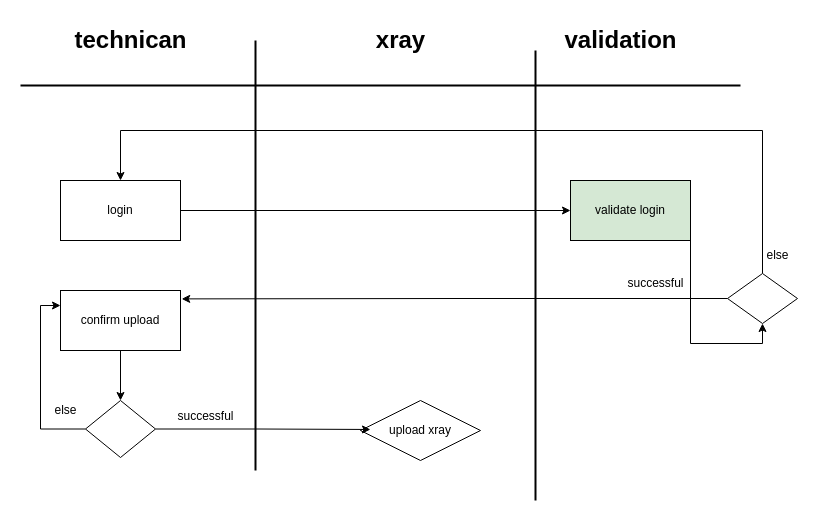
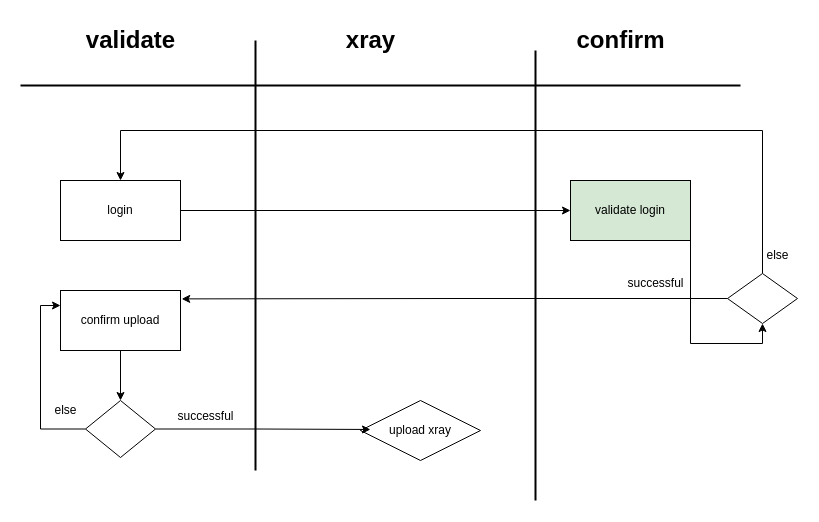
node "technican": label "technican" -> "validate"
node "xray": moved (401, 41) -> (371, 41)
node "validation": label "validation" -> "confirm"
